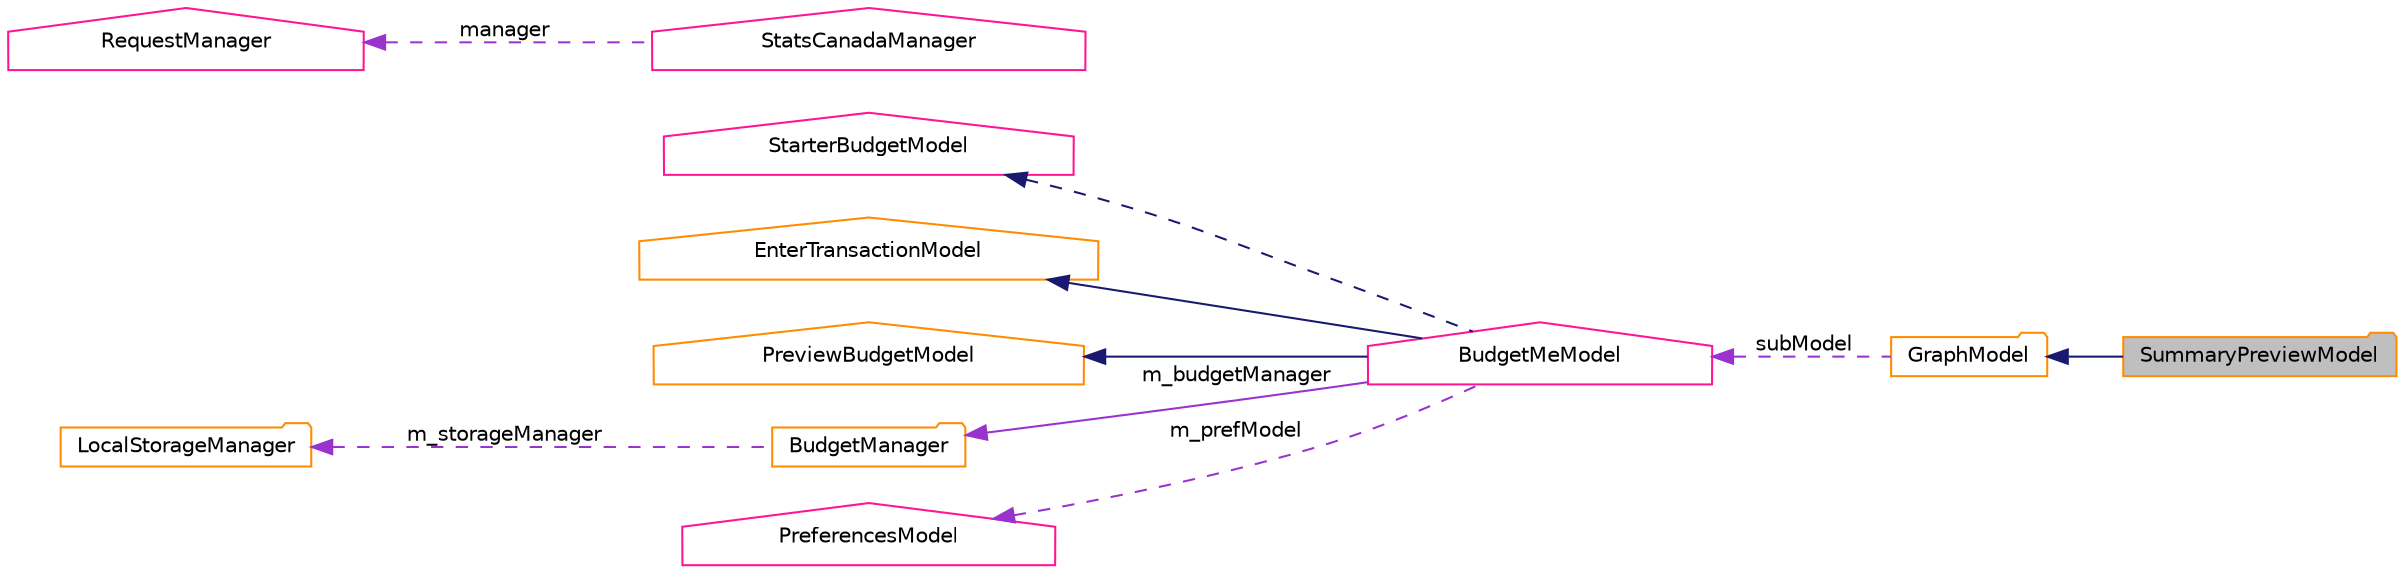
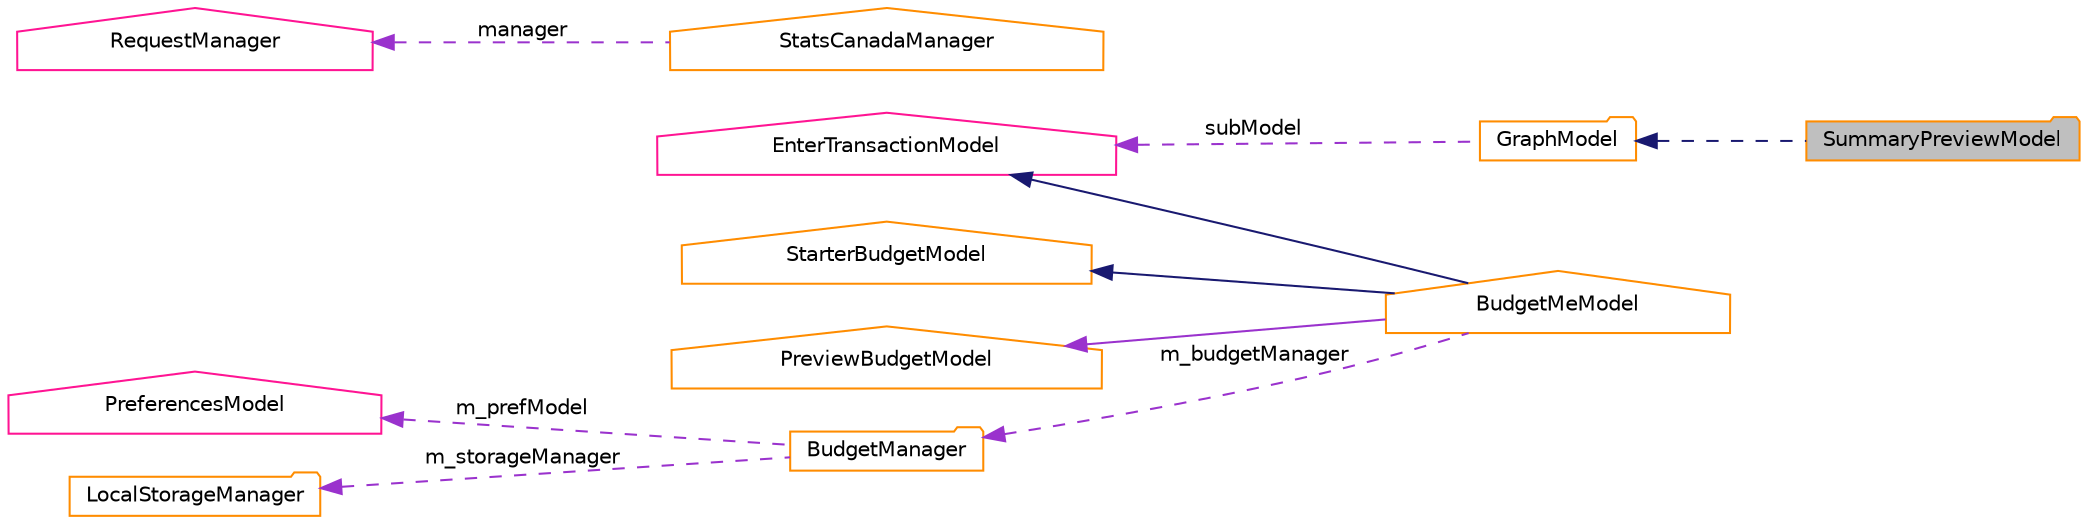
node "StatsCanadaManager": color deeppink -> darkorange
node "StarterBudgetModel": color deeppink -> darkorange
edge "BudgetMeModel" -> "StarterBudgetModel": style dashed -> solid
node "EnterTransactionModel": color darkorange -> deeppink
edge "BudgetMeModel" -> "PreviewBudgetModel": color midnightblue -> darkorchid3
node "BudgetMeModel": color deeppink -> darkorange
edge "GraphModel" -> "BudgetMeModel": now "GraphModel" -> "EnterTransactionModel"
edge "SummaryPreviewModel" -> "GraphModel": style solid -> dashed
edge "BudgetMeModel" -> "BudgetManager": style solid -> dashed
edge "BudgetMeModel" -> "PreferencesModel": now "BudgetManager" -> "PreferencesModel"
